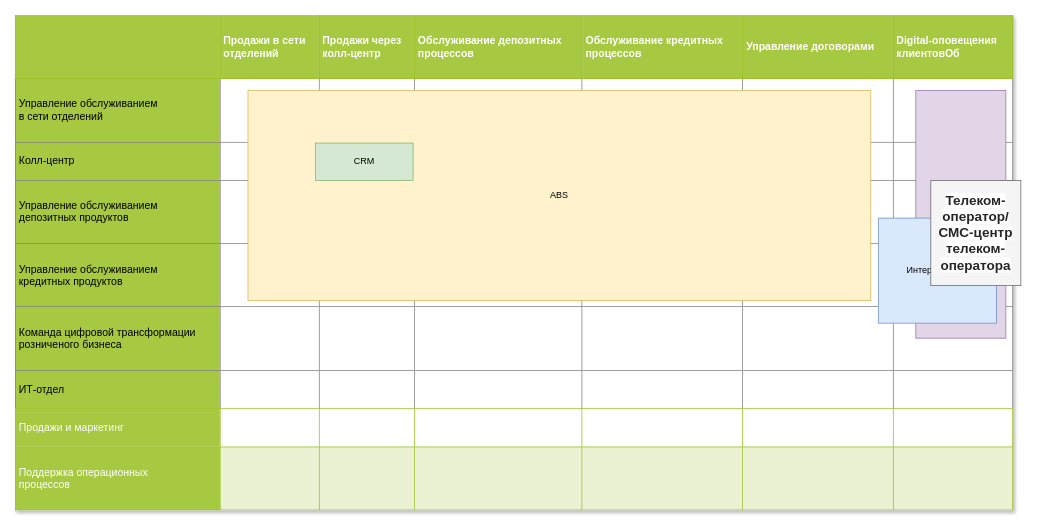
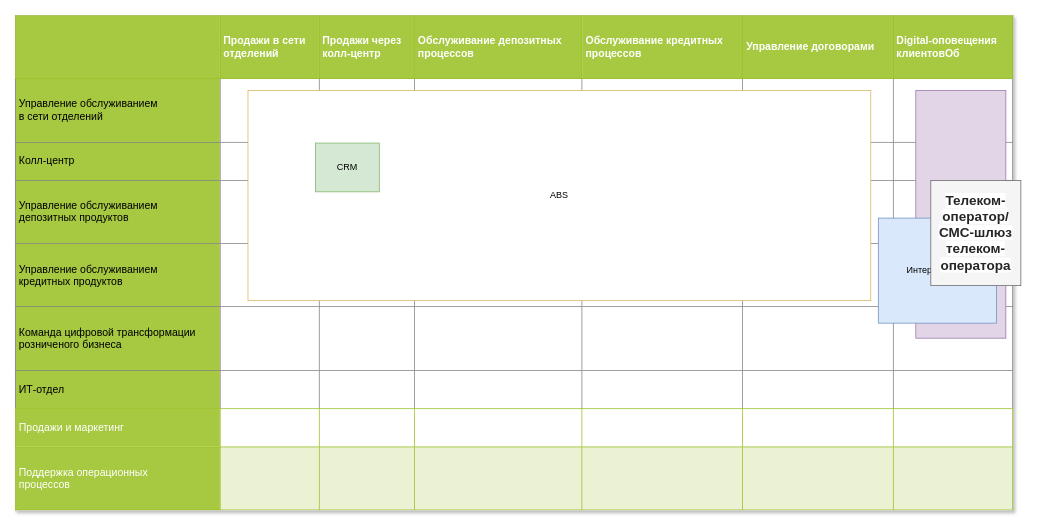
node "СRM": size 98x38 -> 64x49
node "ABS": fillcolor #fff2cc -> #ffffff
node "Телеком-оператор/ СМС-центр телеком-оператора": label "Телеком-оператор/ СМС-центр телеком-оператора" -> "Телеком-оператор/ СМС-шлюз телеком-оператора"
